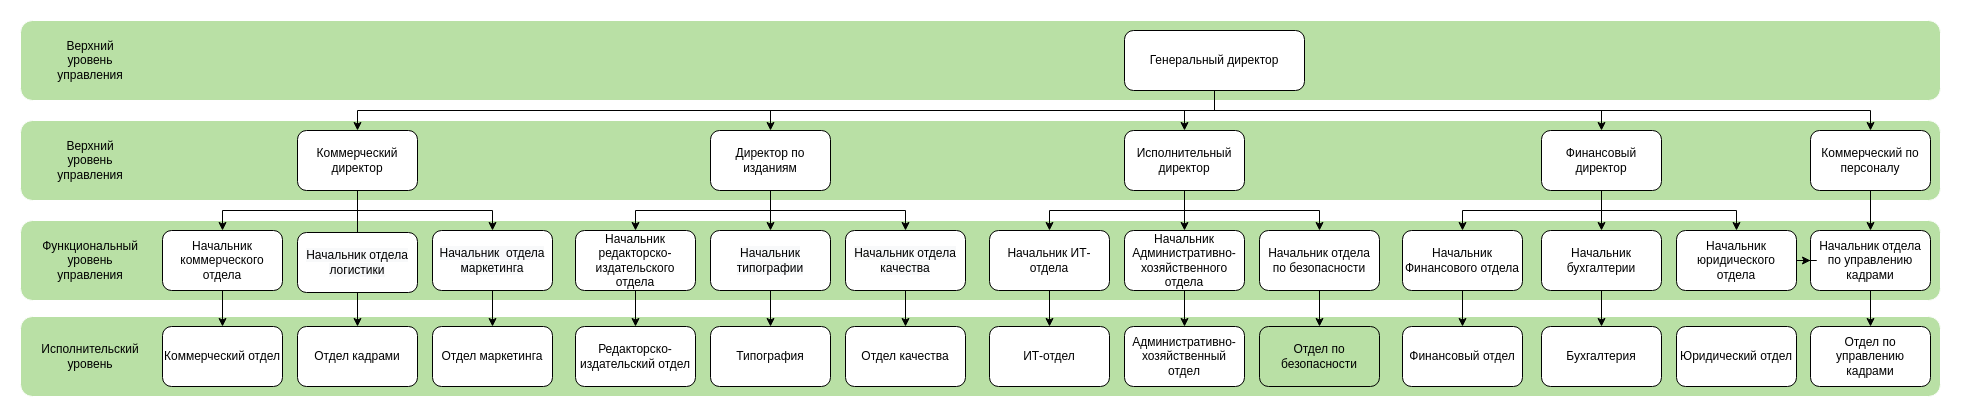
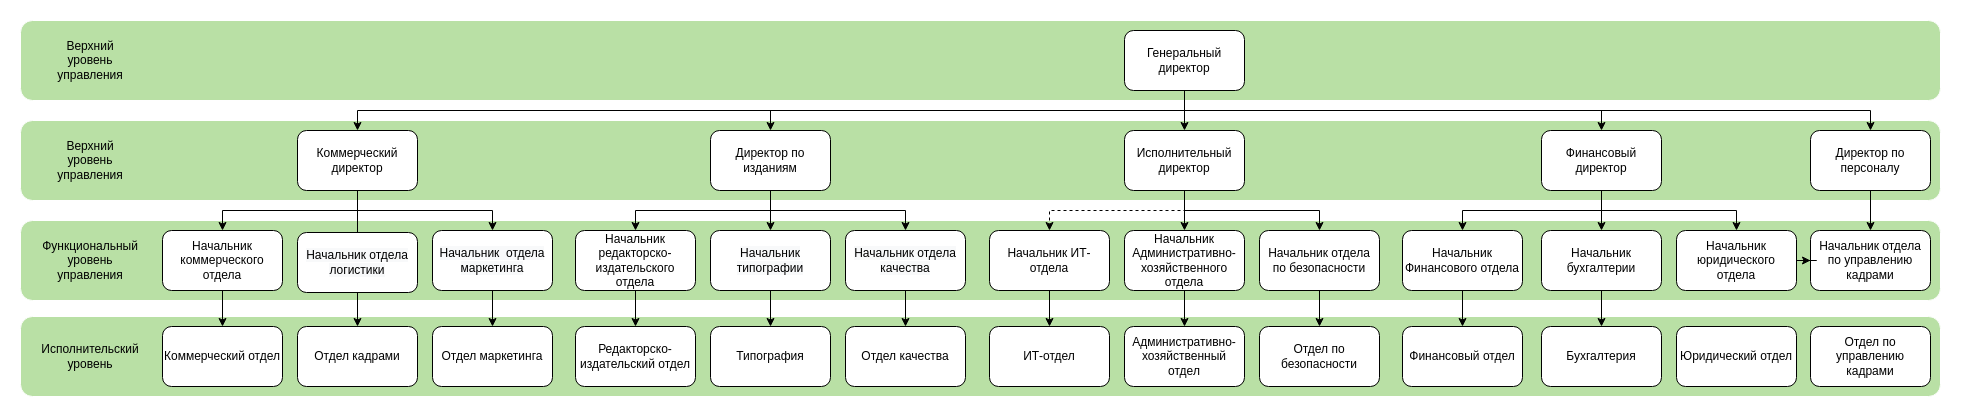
node "Генеральный директор": size 180x60 -> 120x60
node "Коммерческий по персоналу": label "Коммерческий по персоналу" -> "Директор по персоналу"
edge "Исполнительный директор" -> "Начальник ИТ-отдела": style solid -> dashed
edge "Начальник отдела по управлению кадрами" -> "Отдел по управлению кадрами": removed
node "Отдел по безопасности": fillcolor #b9e0a5 -> #ffffff
